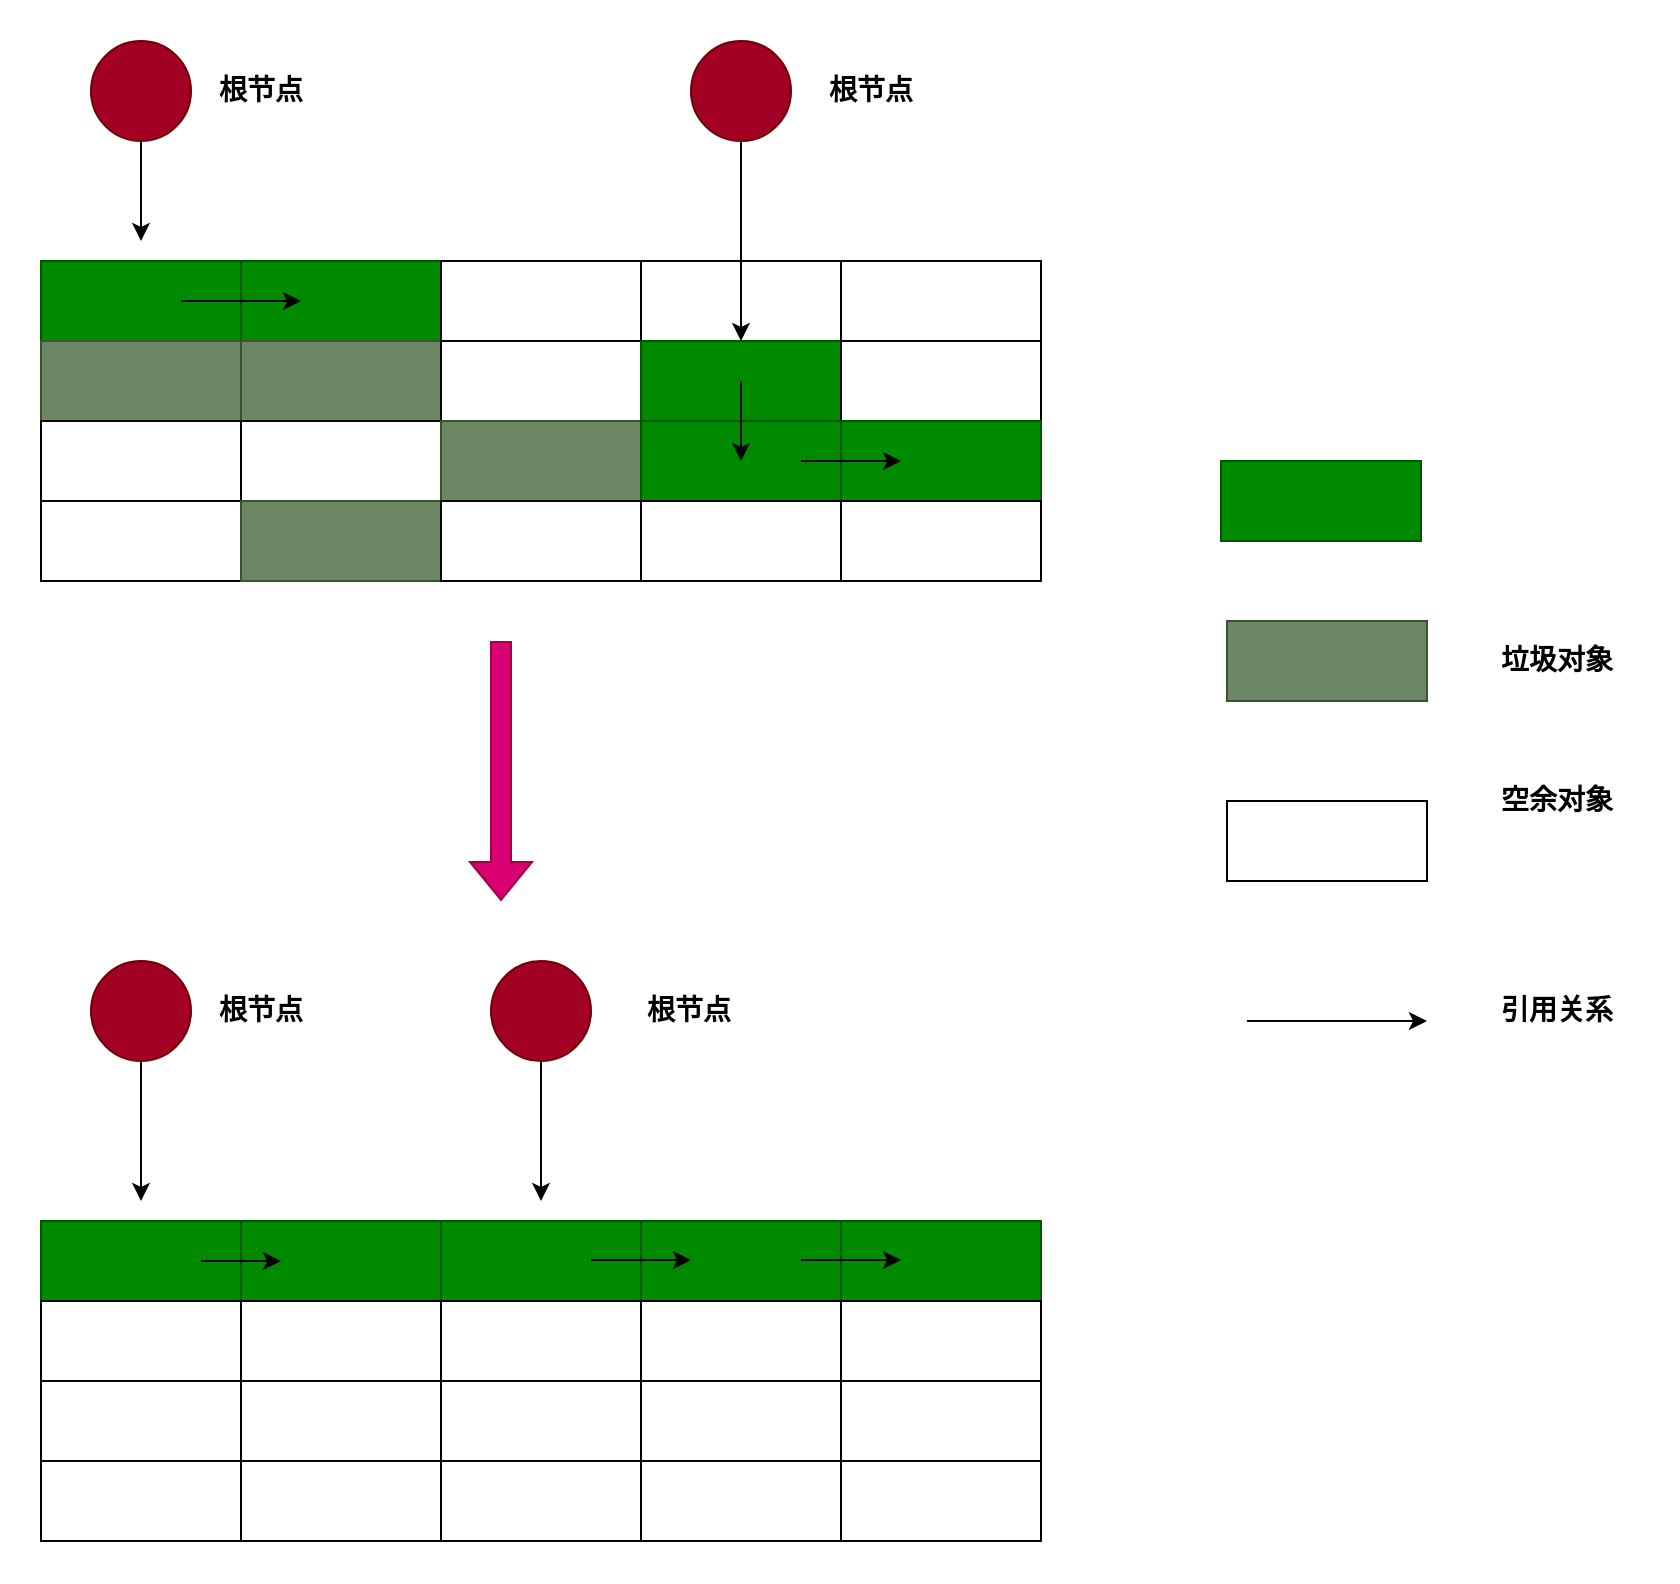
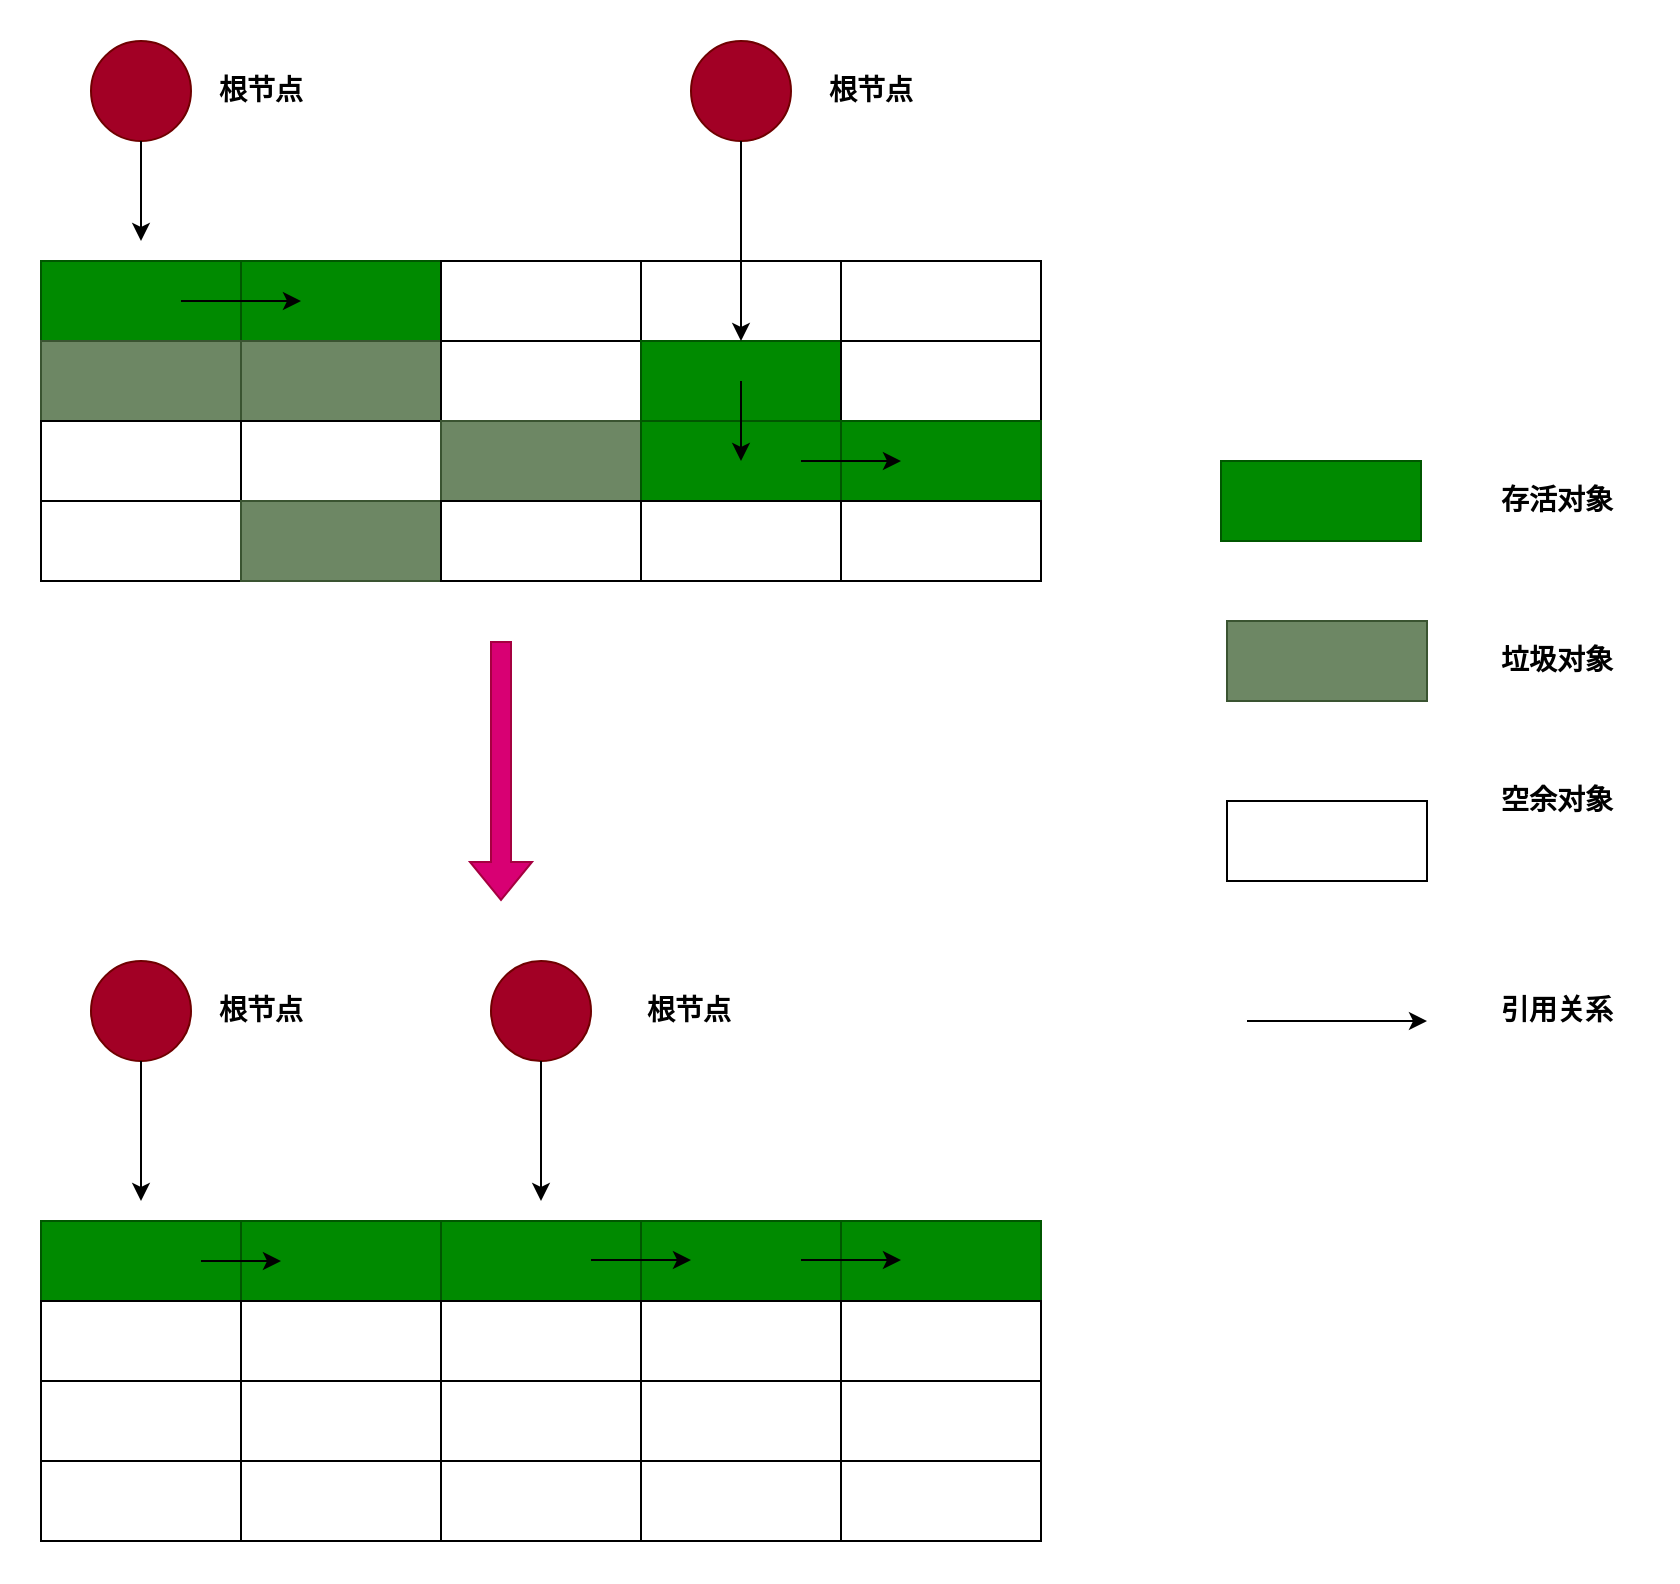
node "存活对象": added
